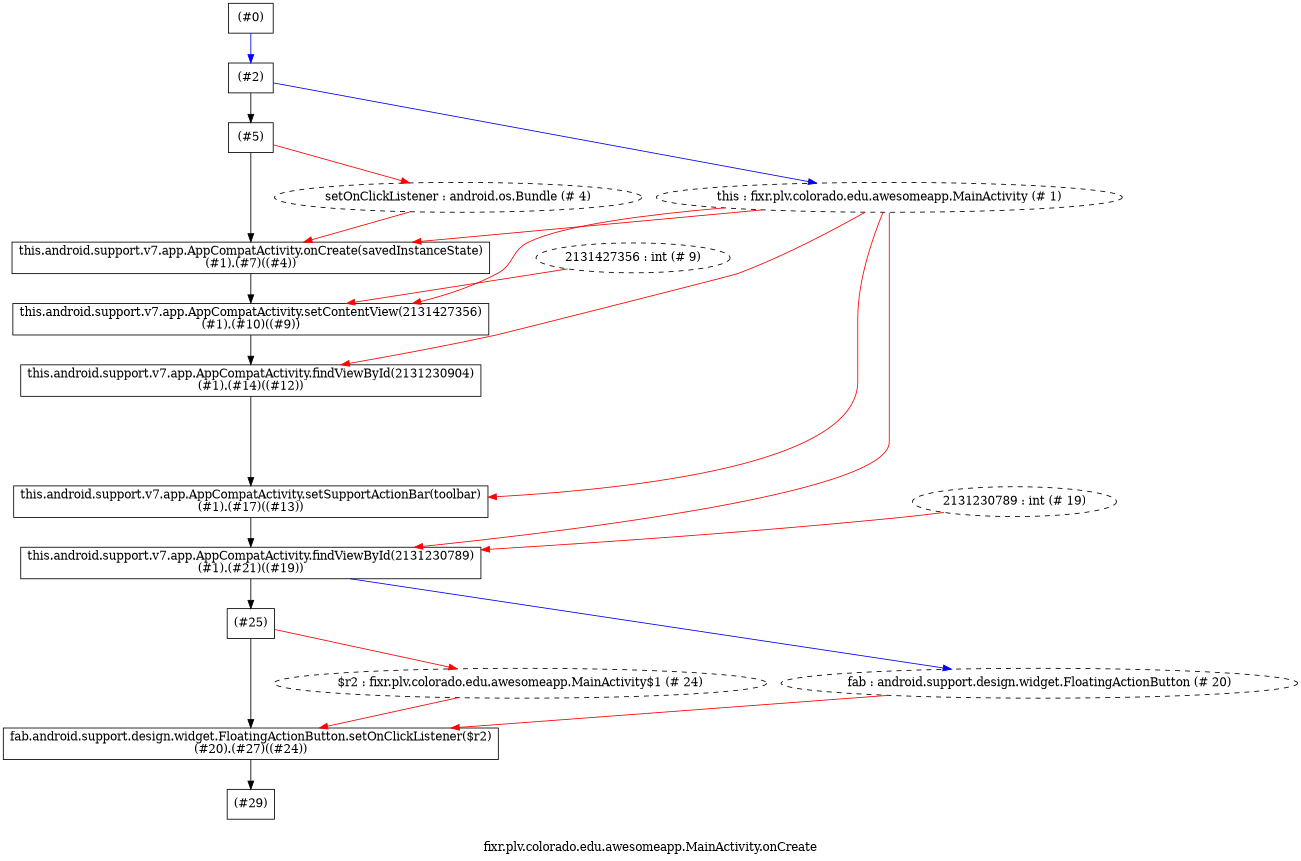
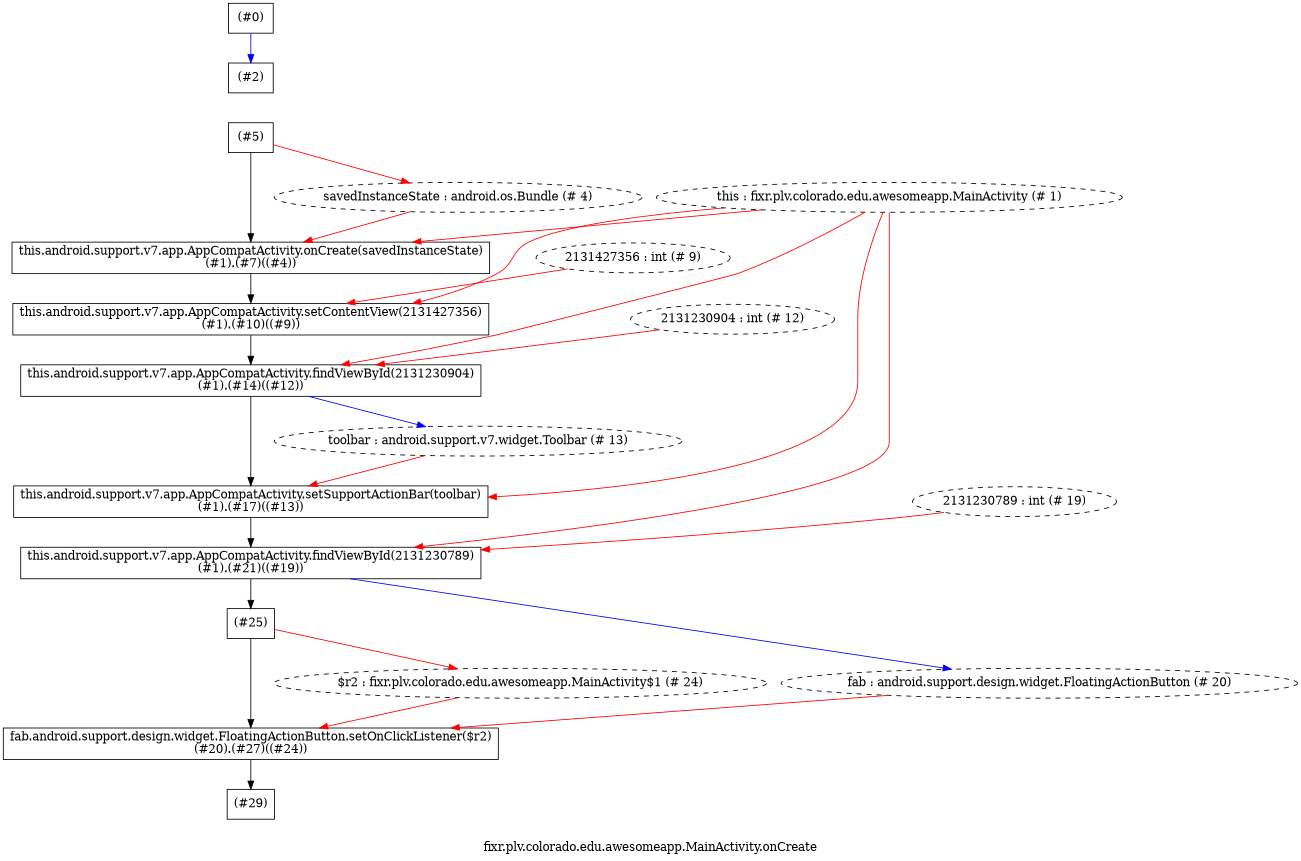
edge "(#2)" -> "(#5)": removed
edge "(#2)" -> "this : fixr.plv.colorado.edu.awesomeapp.MainActivity (# 1)": removed
node "setOnClickListener : android.os.Bundle (# 4)": label "setOnClickListener : android.os.Bundle (# 4)" -> "savedInstanceState : android.os.Bundle (# 4)"
node "2131230904 : int (# 12)": added
node "toolbar : android.support.v7.widget.Toolbar (# 13)": added
